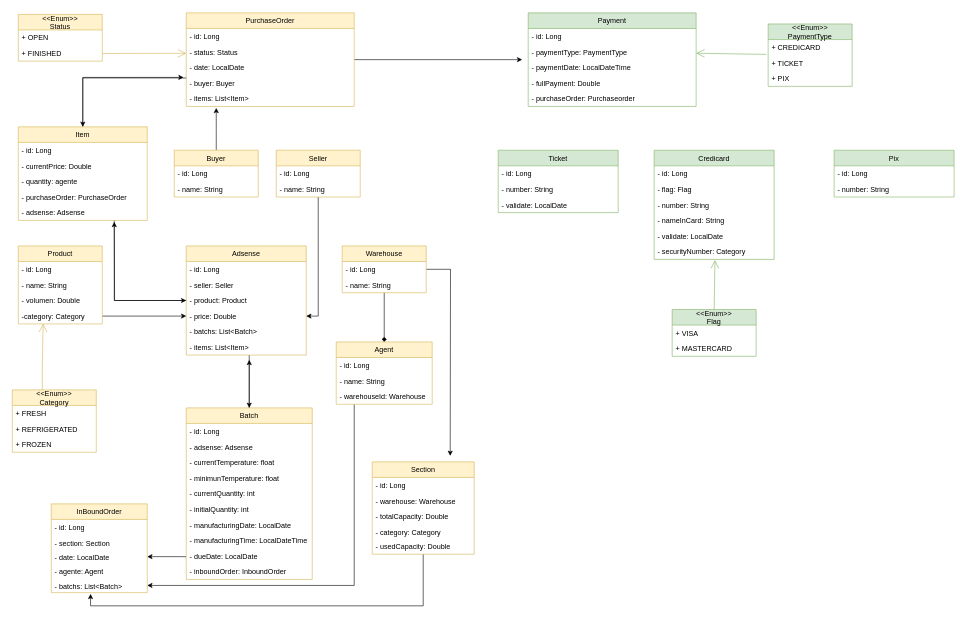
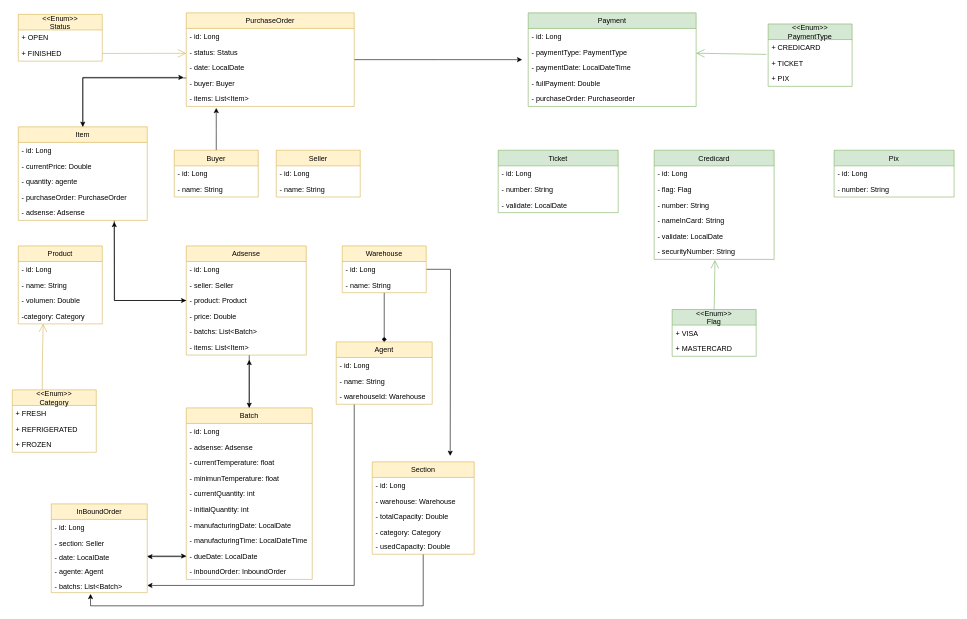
node "- securityNumber: Category": label "- securityNumber: Category" -> "- securityNumber: String"
edge "Product" -> "- price: Double": removed
edge "Seller" -> "- price: Double": removed
node "- section: Section": label "- section: Section" -> "- section: Seller"
edge "InBoundOrder" -> "- dueDate: LocalDate": added
